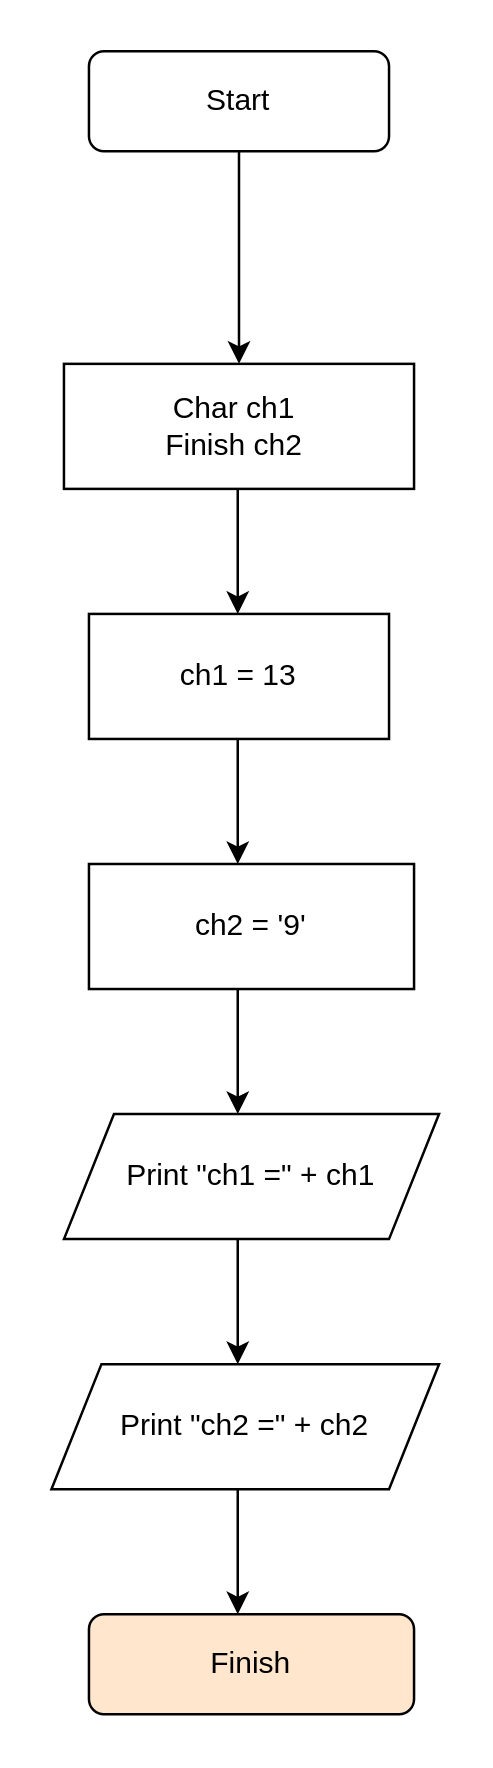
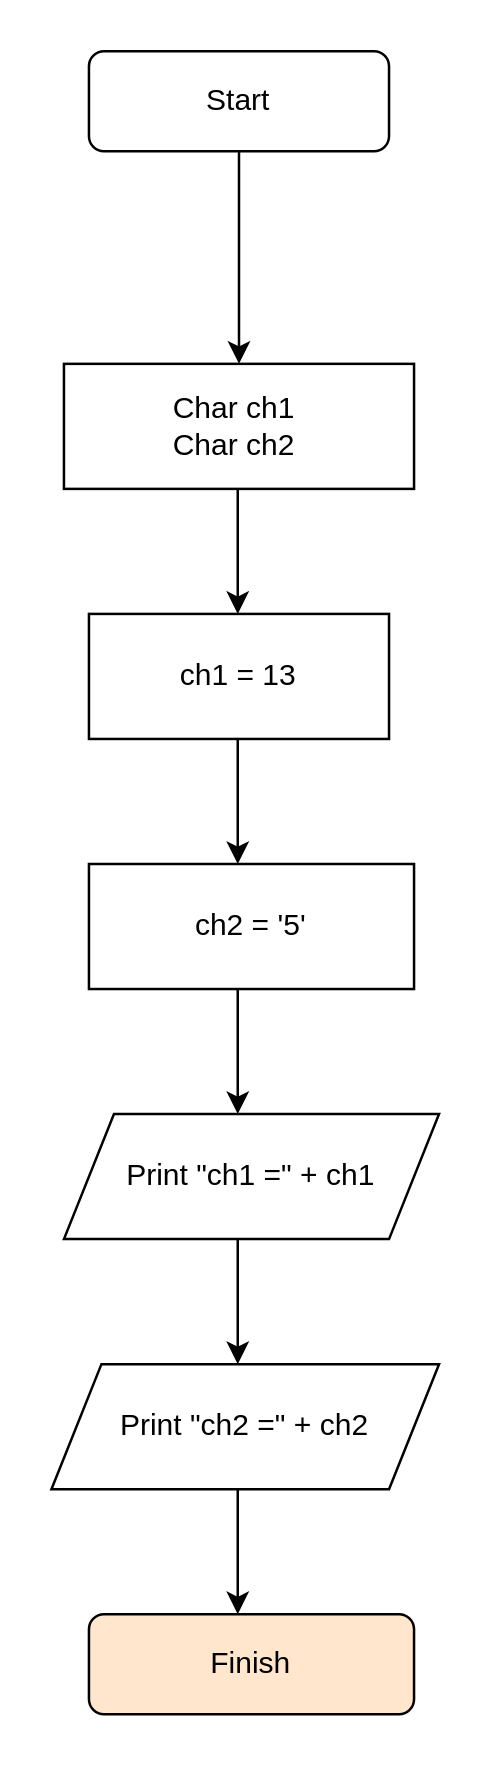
node "Char ch1 Finish ch2": label "Char ch1 Finish ch2" -> "Char ch1 Char ch2"
node "ch2 = '9'": label "ch2 = '9'" -> "ch2 = '5'"
